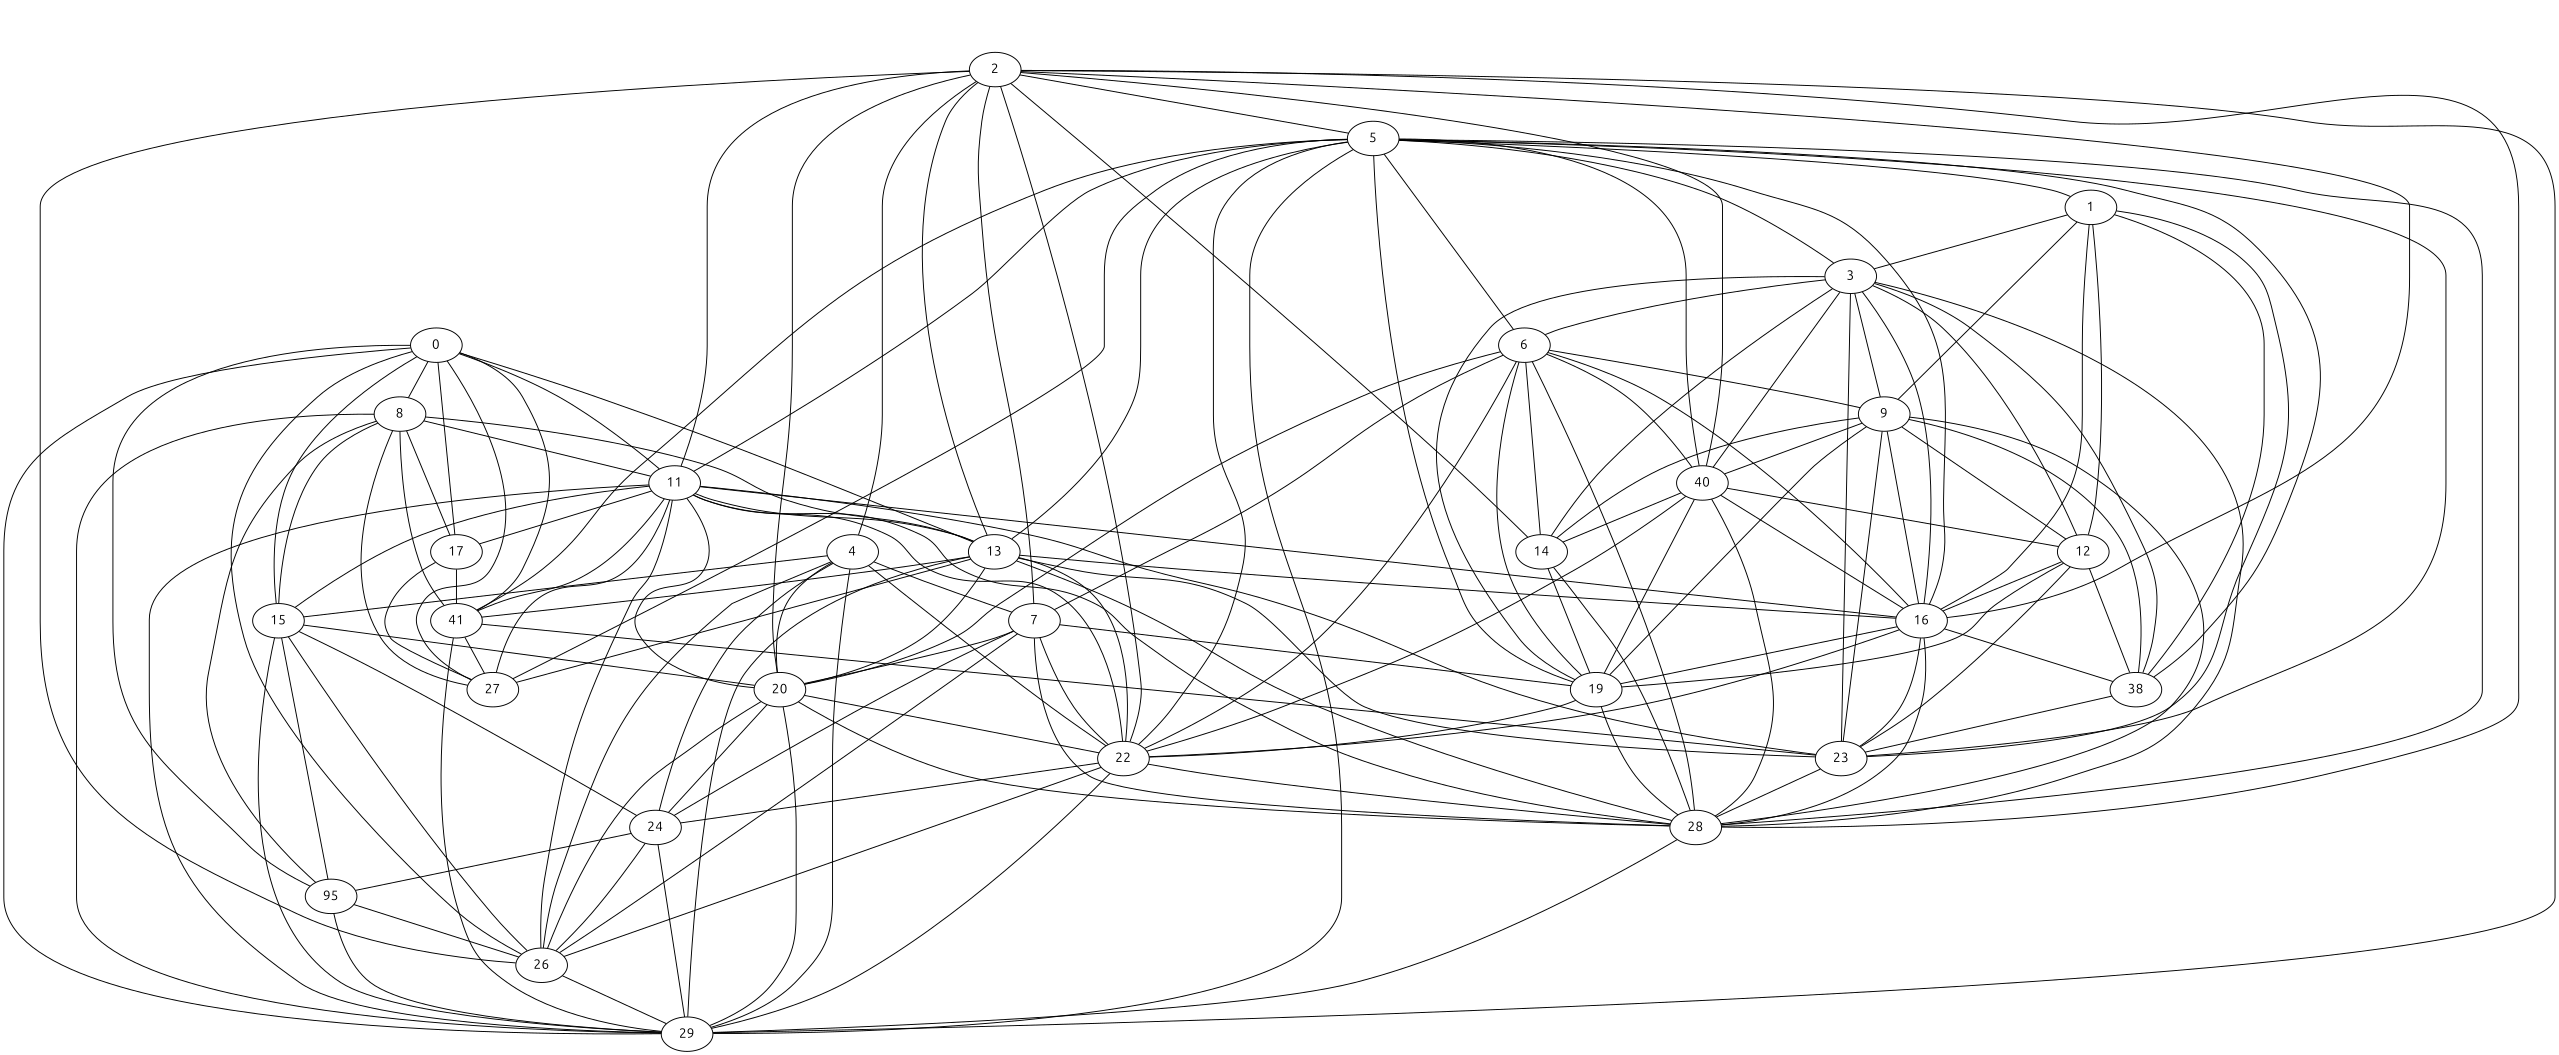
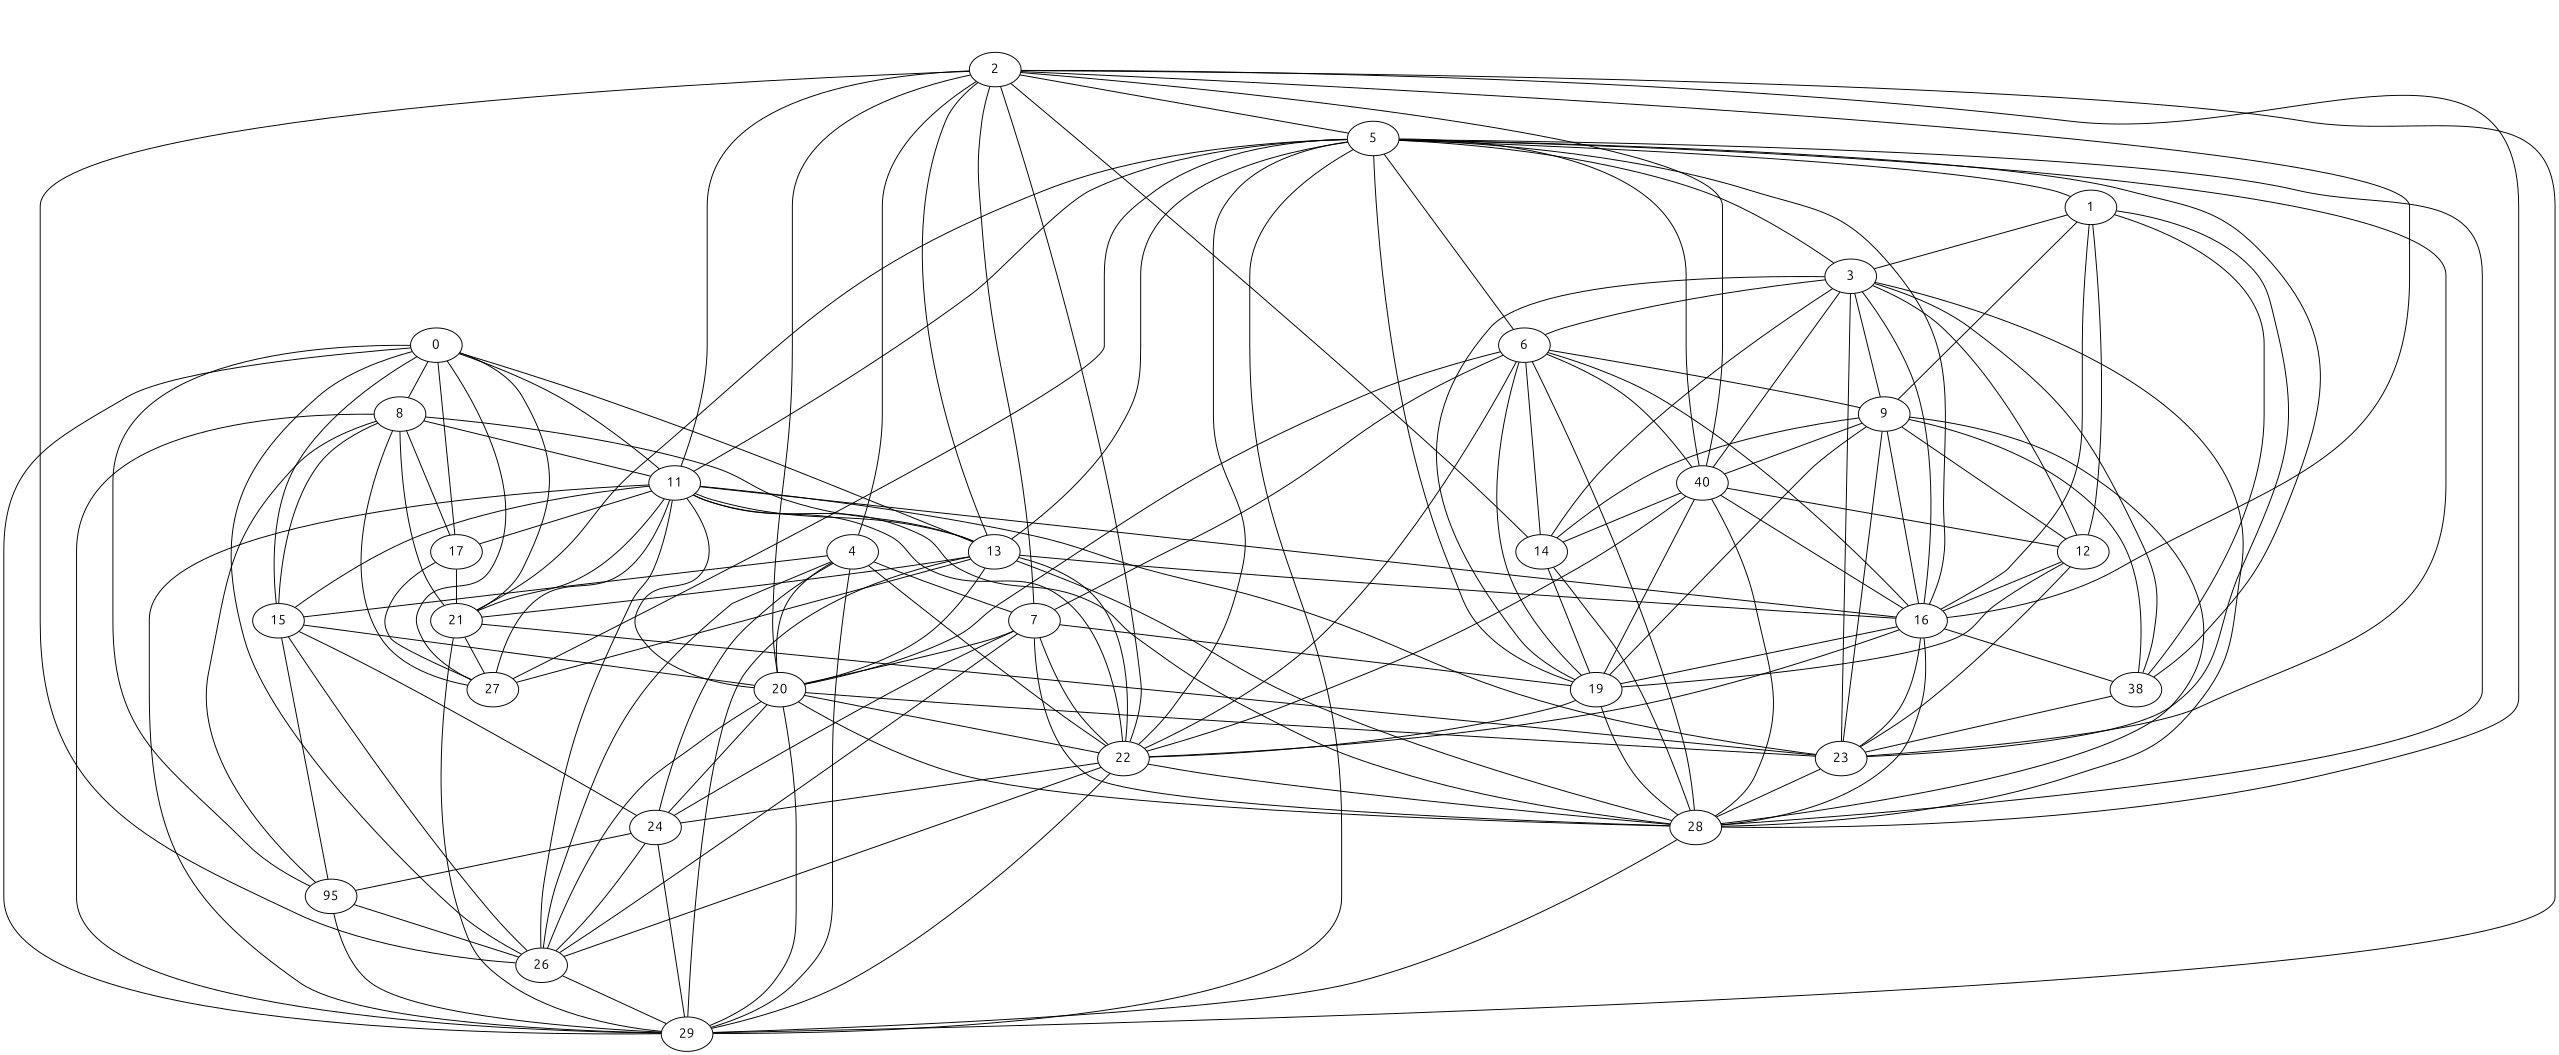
node "41": label "41" -> "21"
edge "12" -- "38": removed
edge "13" -- "23": now "20" -- "23"
edge "15" -- "29": removed
